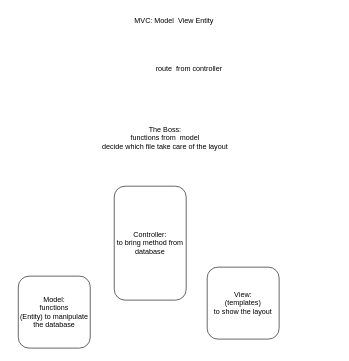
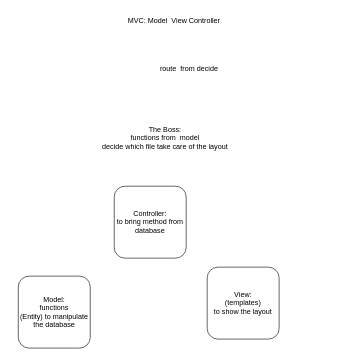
node "MVC: Model View Entity": label "MVC: Model View Entity" -> "MVC: Model View Controller"
node "route from controller": label "route from controller" -> "route from decide"
node "Controller: to bring method from database": size 72x114 -> 72x72
